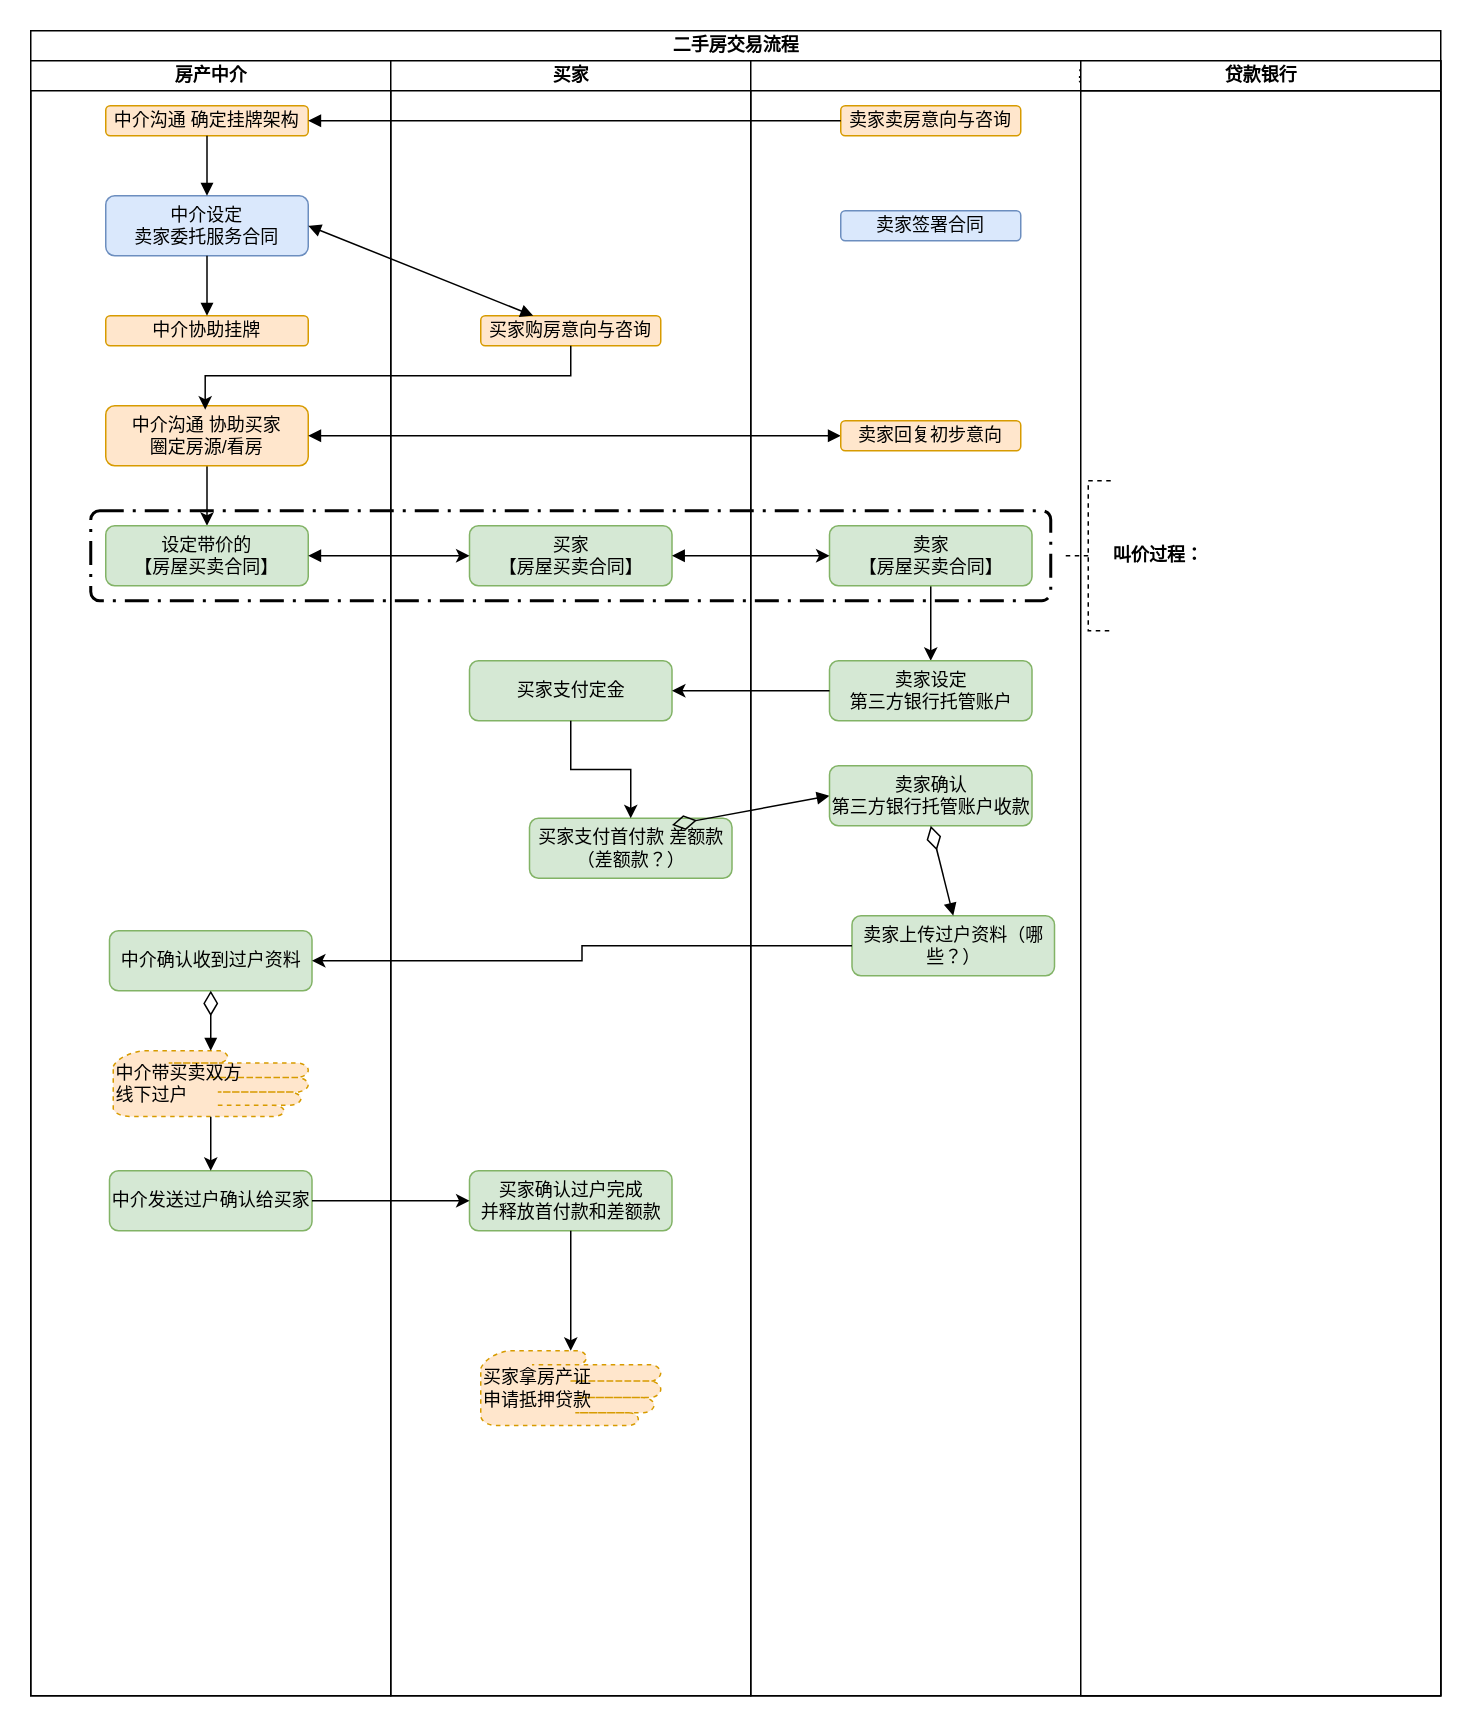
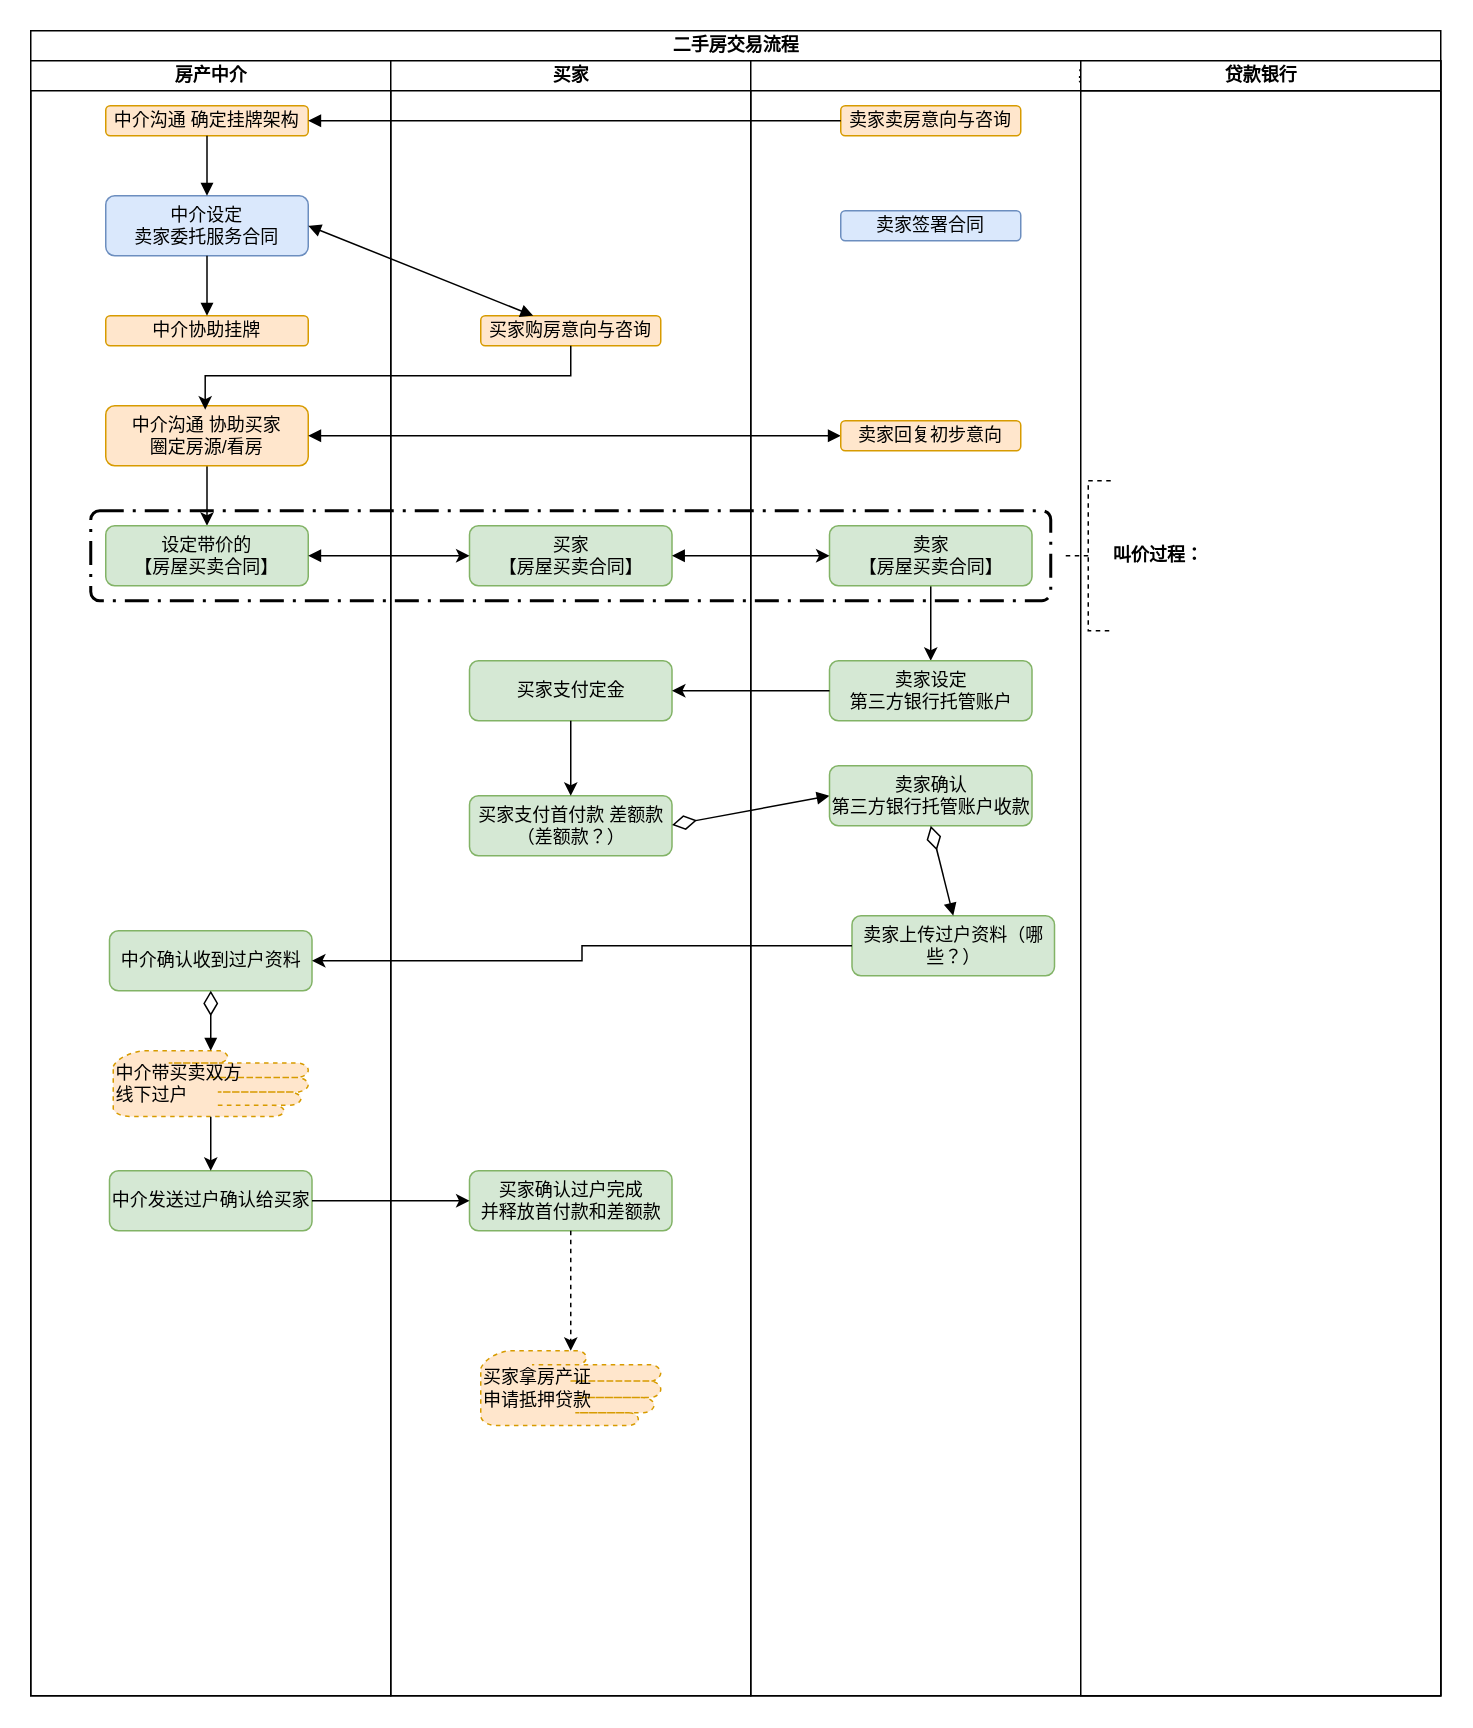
node "买家支付首付款 差额款（差额款？）": moved (631, 848) -> (571, 826)
edge "买家确认过户完成 并释放首付款和差额款" -> "买家拿房产证 申请抵押贷款": style solid -> dashed
